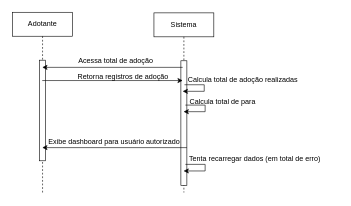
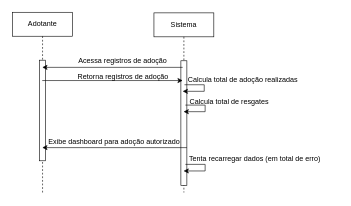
node "Acessa total de adoção": label "Acessa total de adoção" -> "Acessa registros de adoção"
node "Calcula total de para": label "Calcula total de para" -> "Calcula total de resgates"
node "Exibe dashboard para usuário autorizado": label "Exibe dashboard para usuário autorizado" -> "Exibe dashboard para adoção autorizado"
